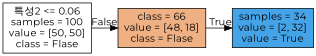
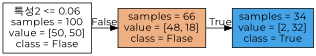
node "class = 66 value = [48, 18] class = Flase": label "class = 66 value = [48, 18] class = Flase" -> "samples = 66 value = [48, 18] class = Flase"
node "samples = 34 value = [2, 32] value = True": label "samples = 34 value = [2, 32] value = True" -> "samples = 34 value = [2, 32] class = True"
